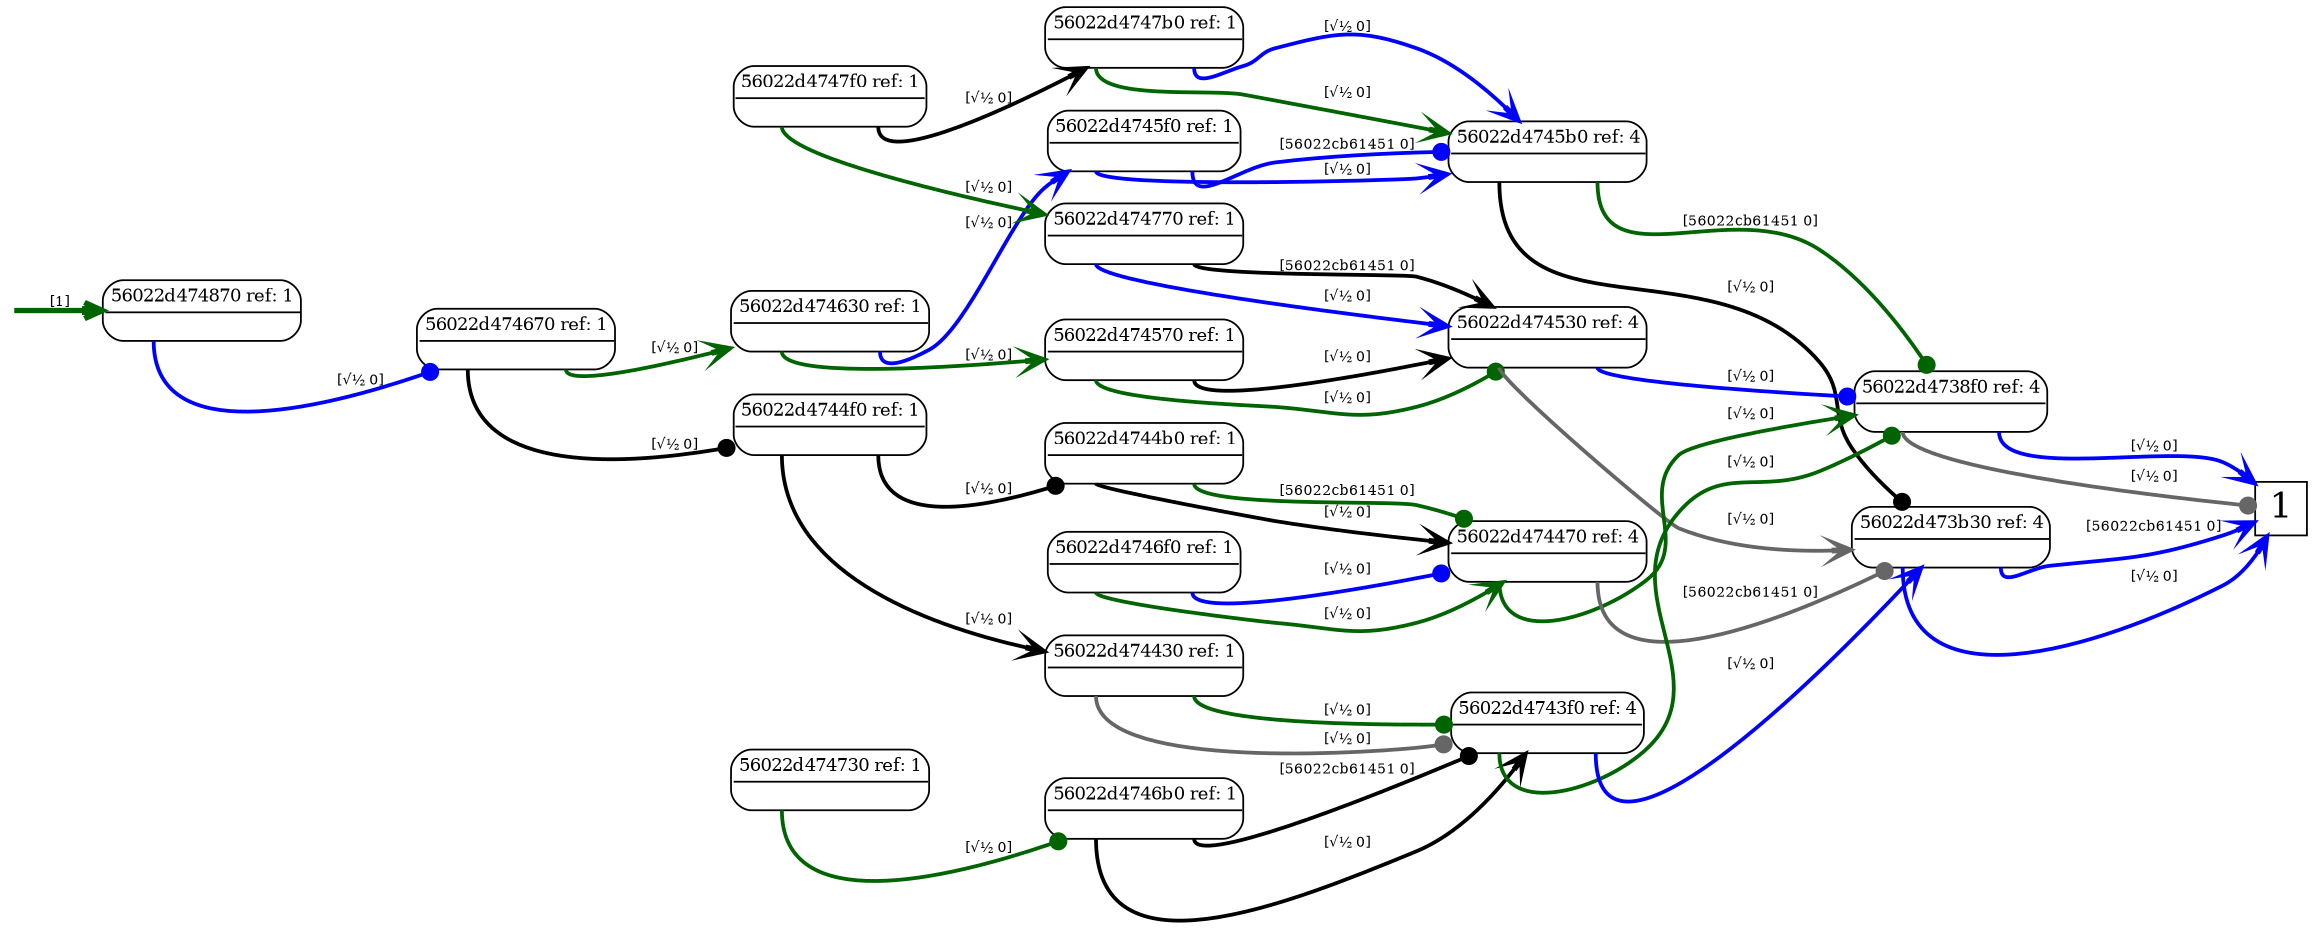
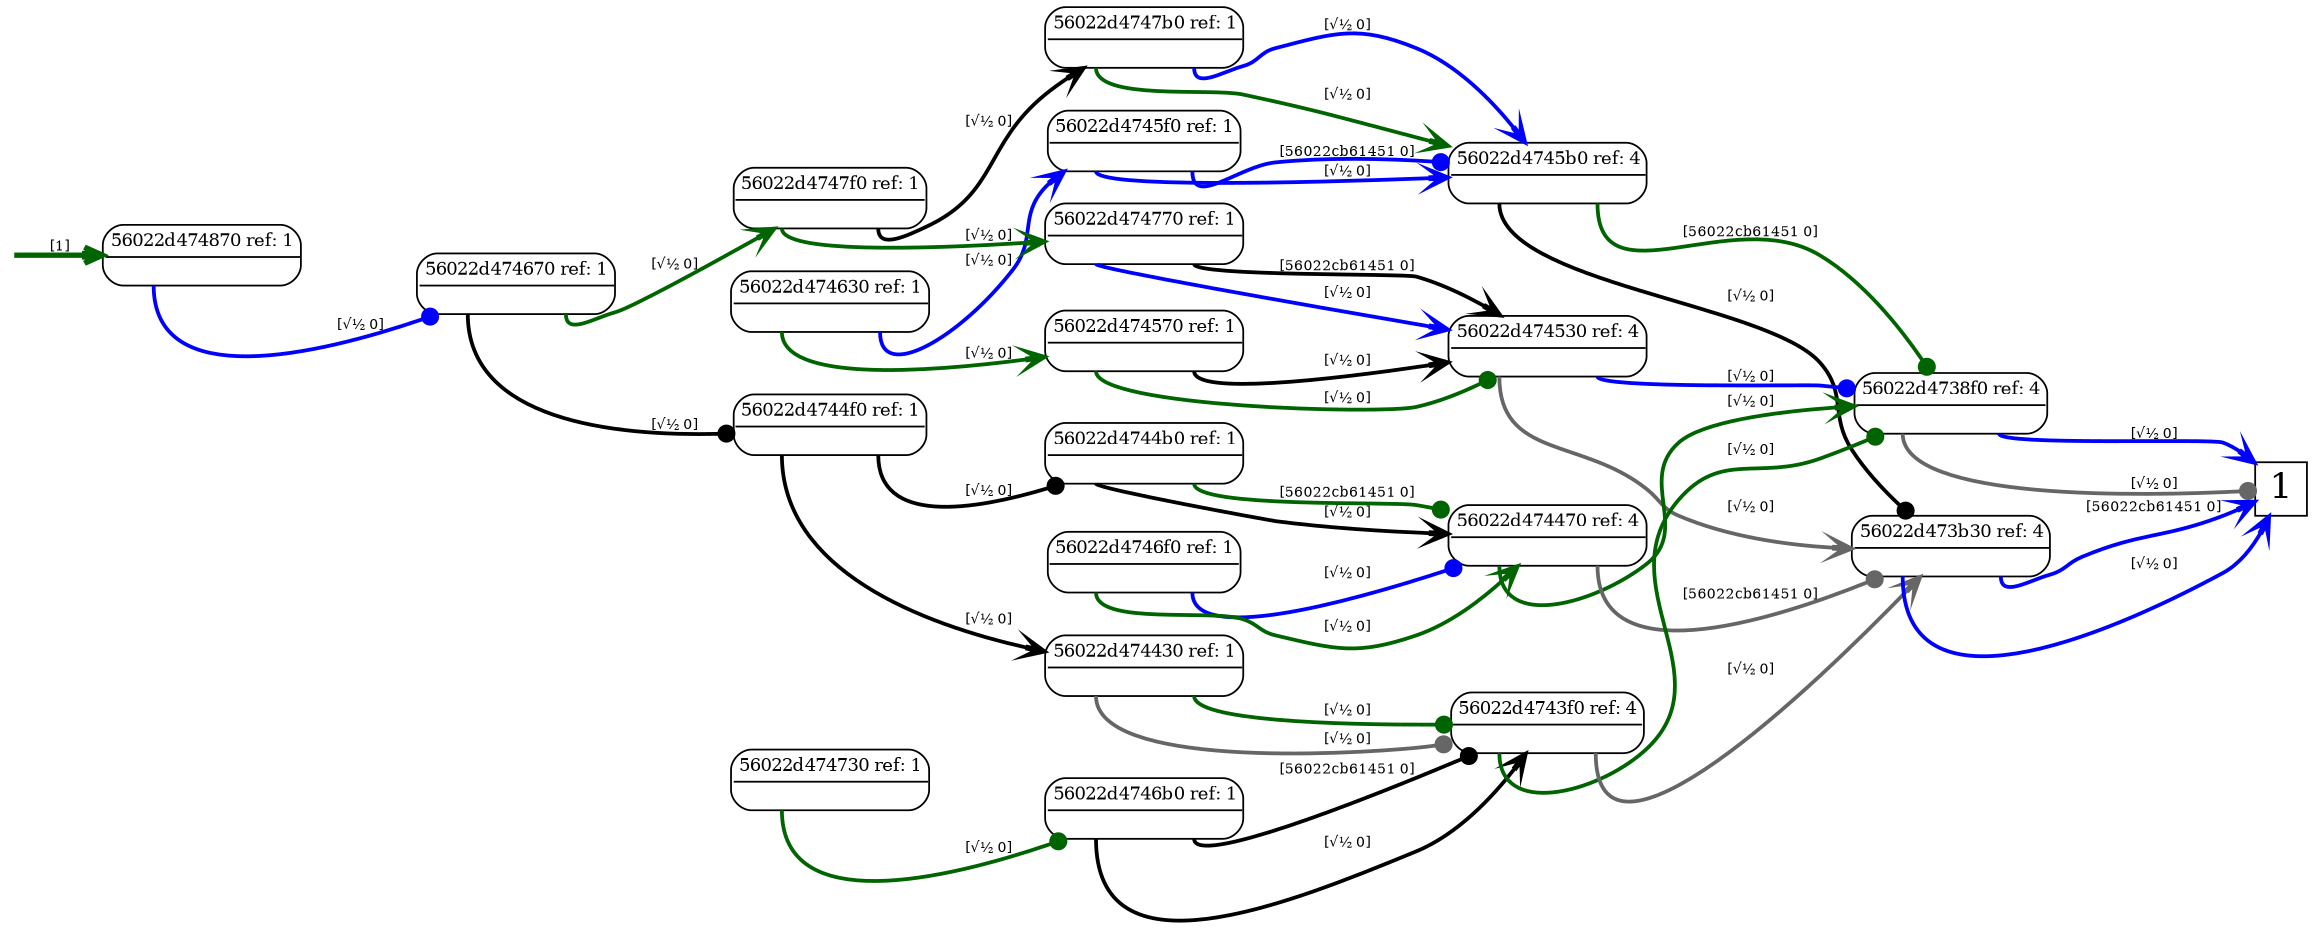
edge "56022d474670 ref: 1" -> "56022d474630 ref: 1": now "56022d474670 ref: 1" -> "56022d4747f0 ref: 1"
edge "56022d4743f0 ref: 4" -> "56022d473b30 ref: 4": color blue -> gray40
